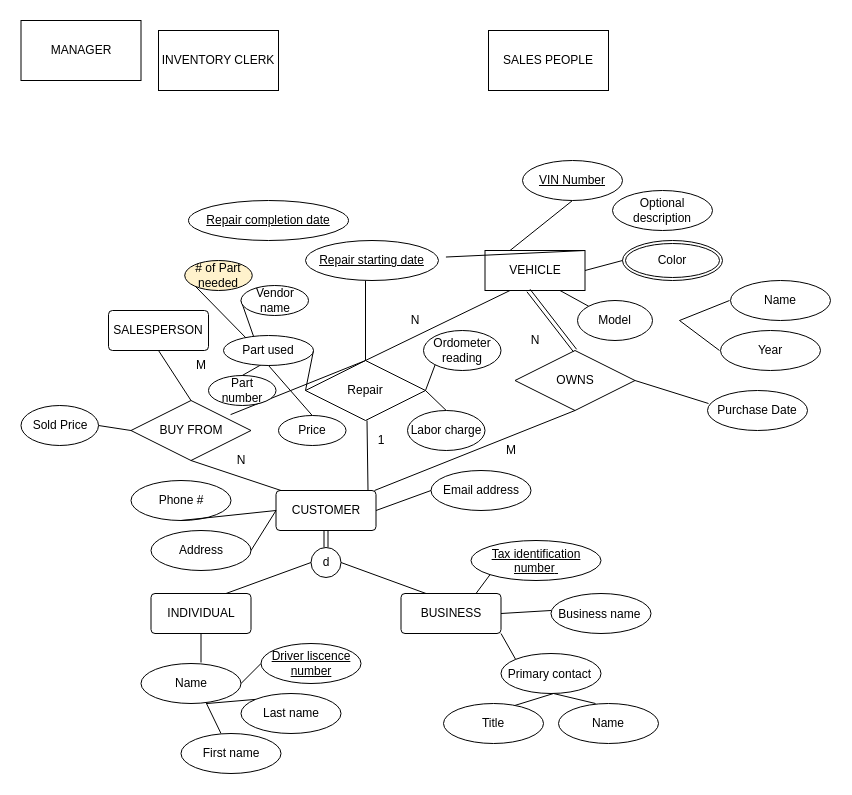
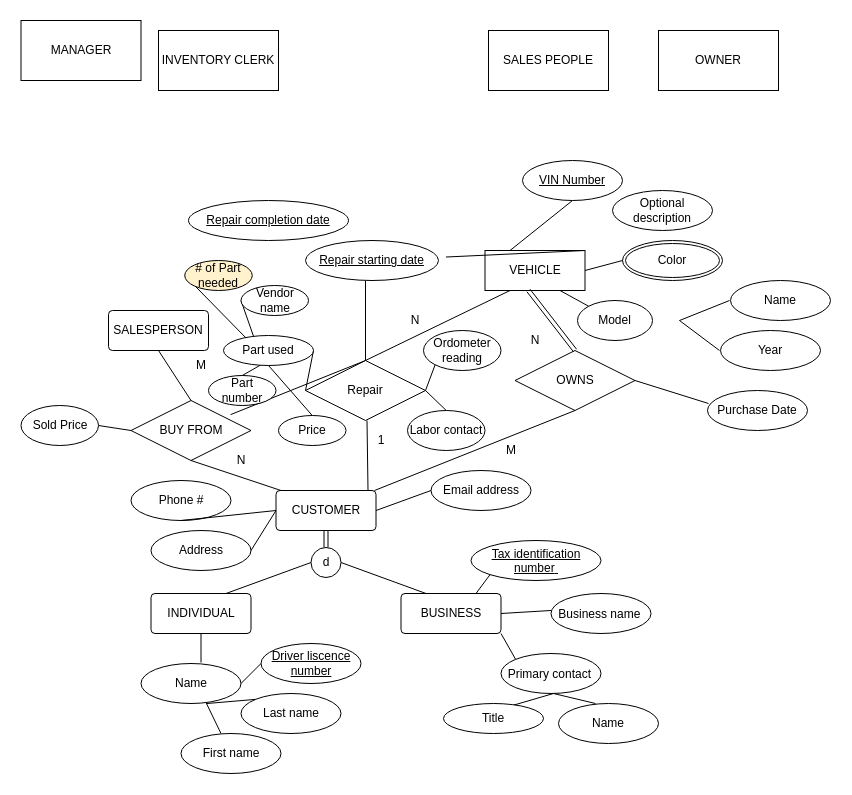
node "OWNER": added
node "Labor charge": label "Labor charge" -> "Labor contact"
node "Title": size 100x40 -> 100x30
